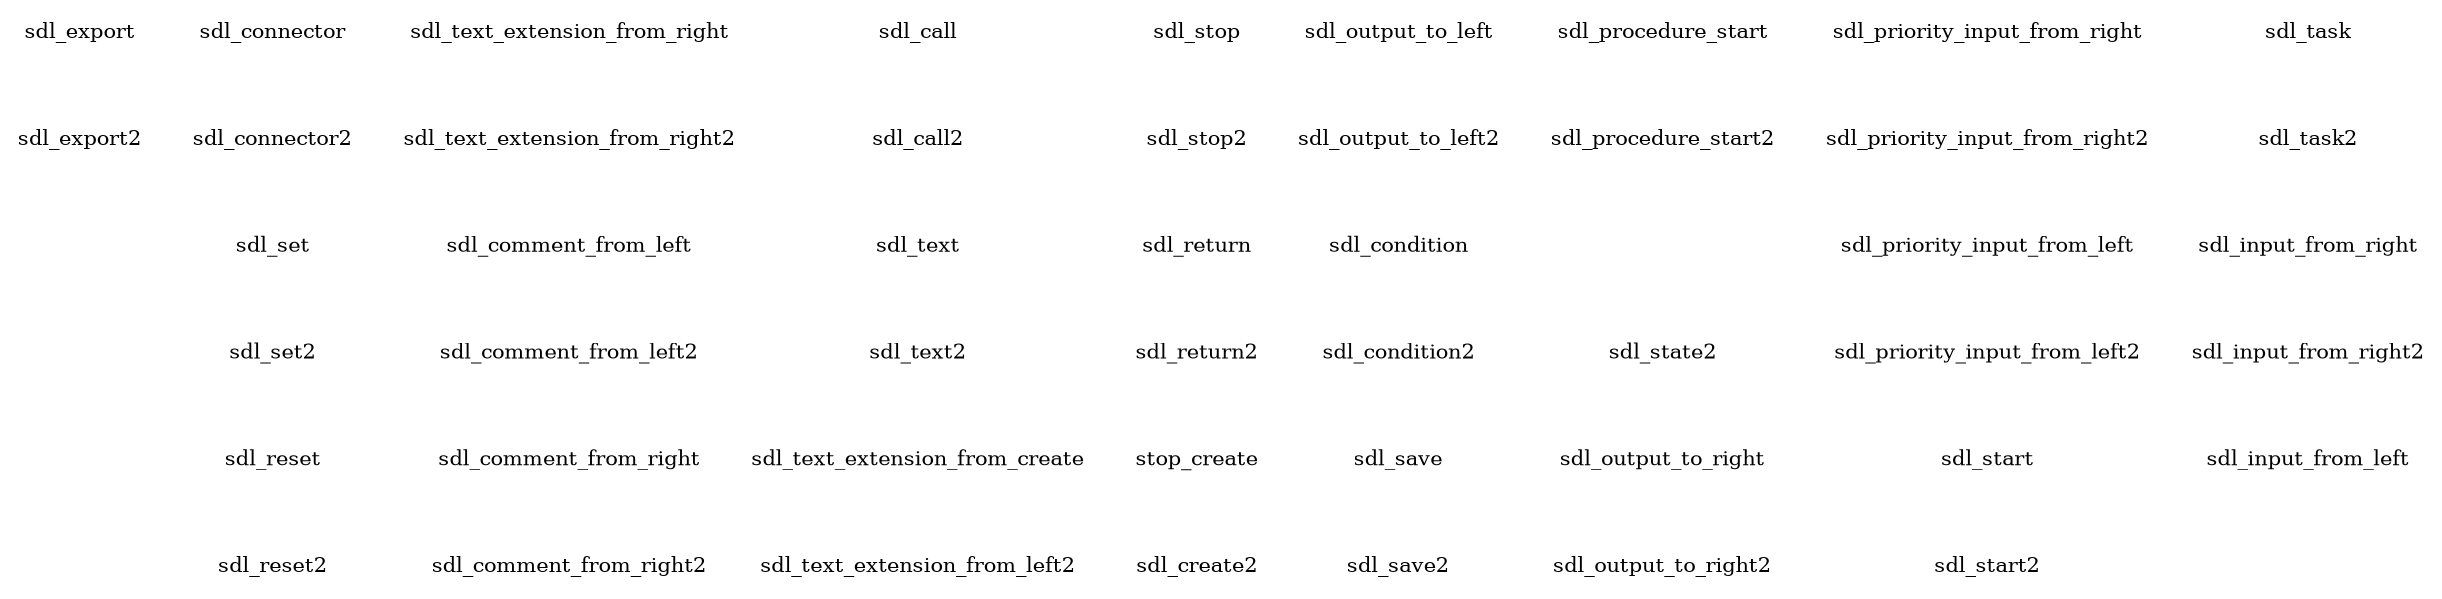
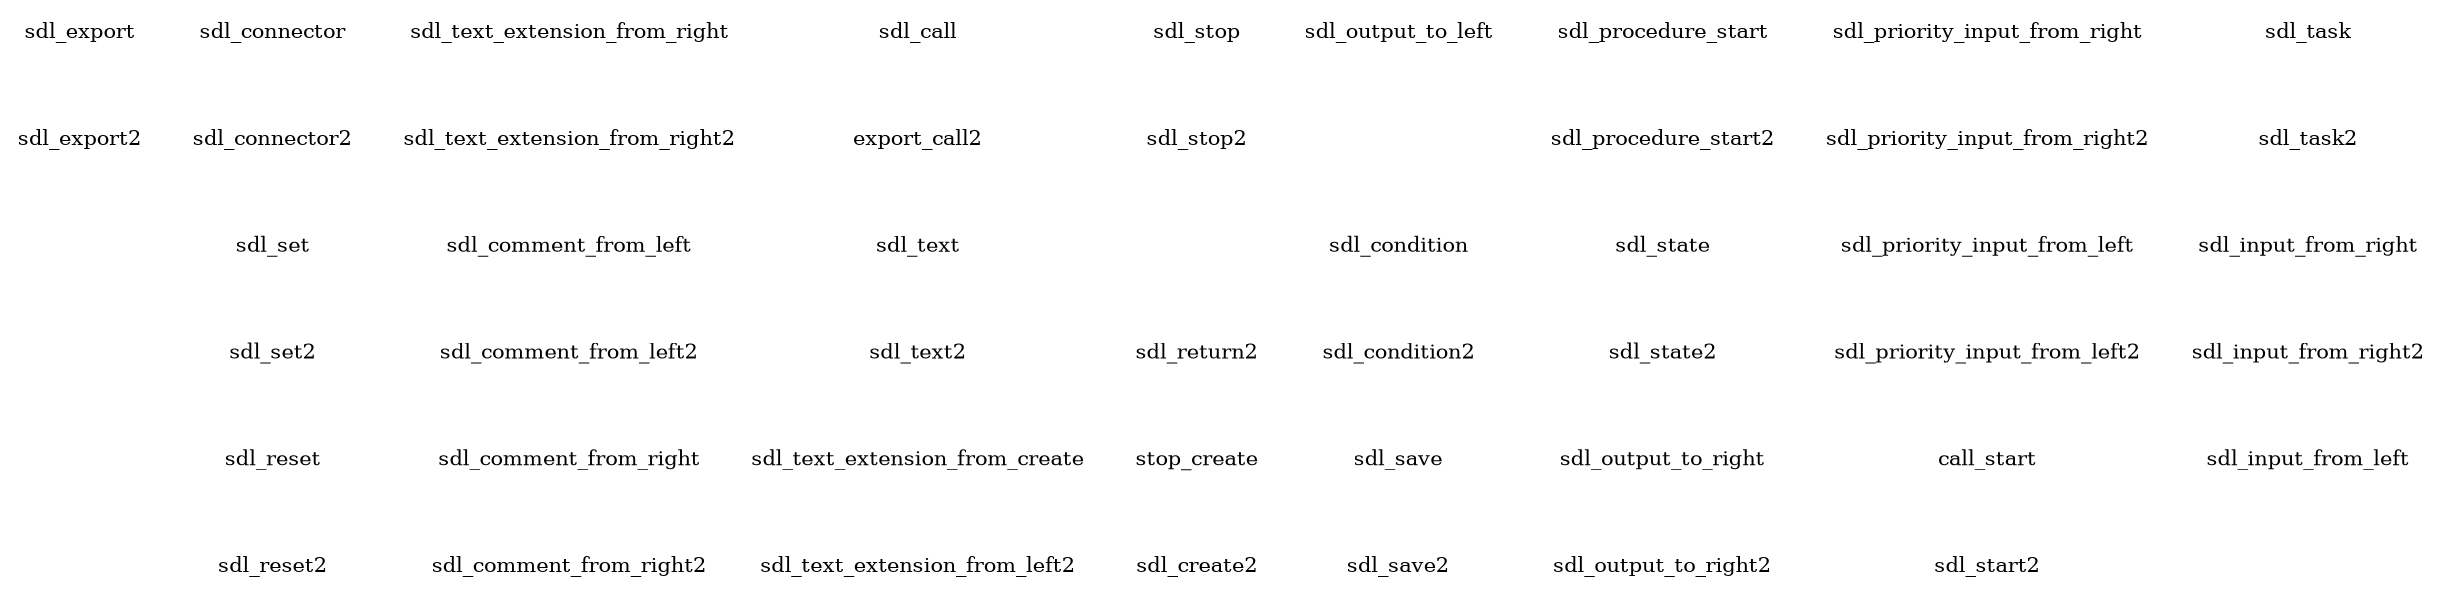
node "sdl_call2": label "sdl_call2" -> "export_call2"
node "sdl_output_to_left2": removed
node "sdl_return": removed
node "sdl_state": added
node "sdl_start": label "sdl_start" -> "call_start"
